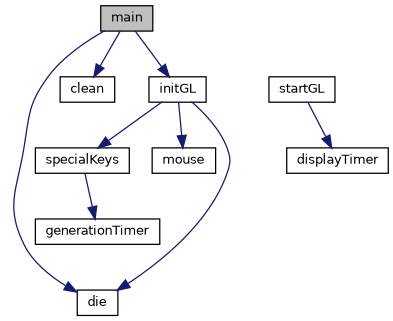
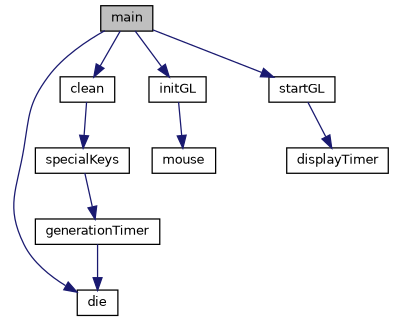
edge "main" -> "startGL": added
edge "initGL" -> "specialKeys": now "clean" -> "specialKeys"
edge "initGL" -> "die": now "generationTimer" -> "die"
